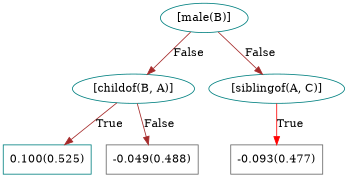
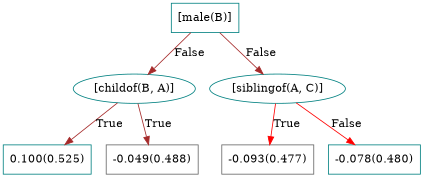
node "[male(B)]": shape ellipse -> box
edge "[childof(B, A)]" -> "-0.049(0.488)": label "False" -> "True"
node "-0.078(0.480)": added
